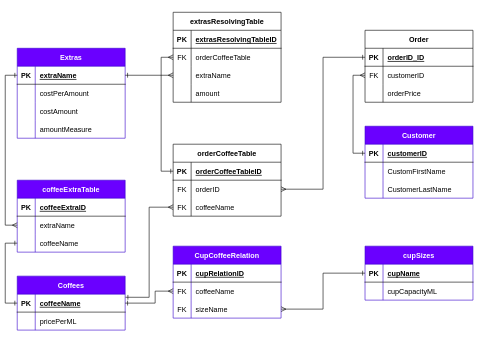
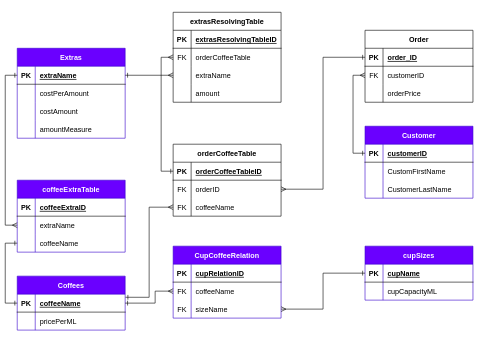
node "orderID_ID": label "orderID_ID" -> "order_ID"
